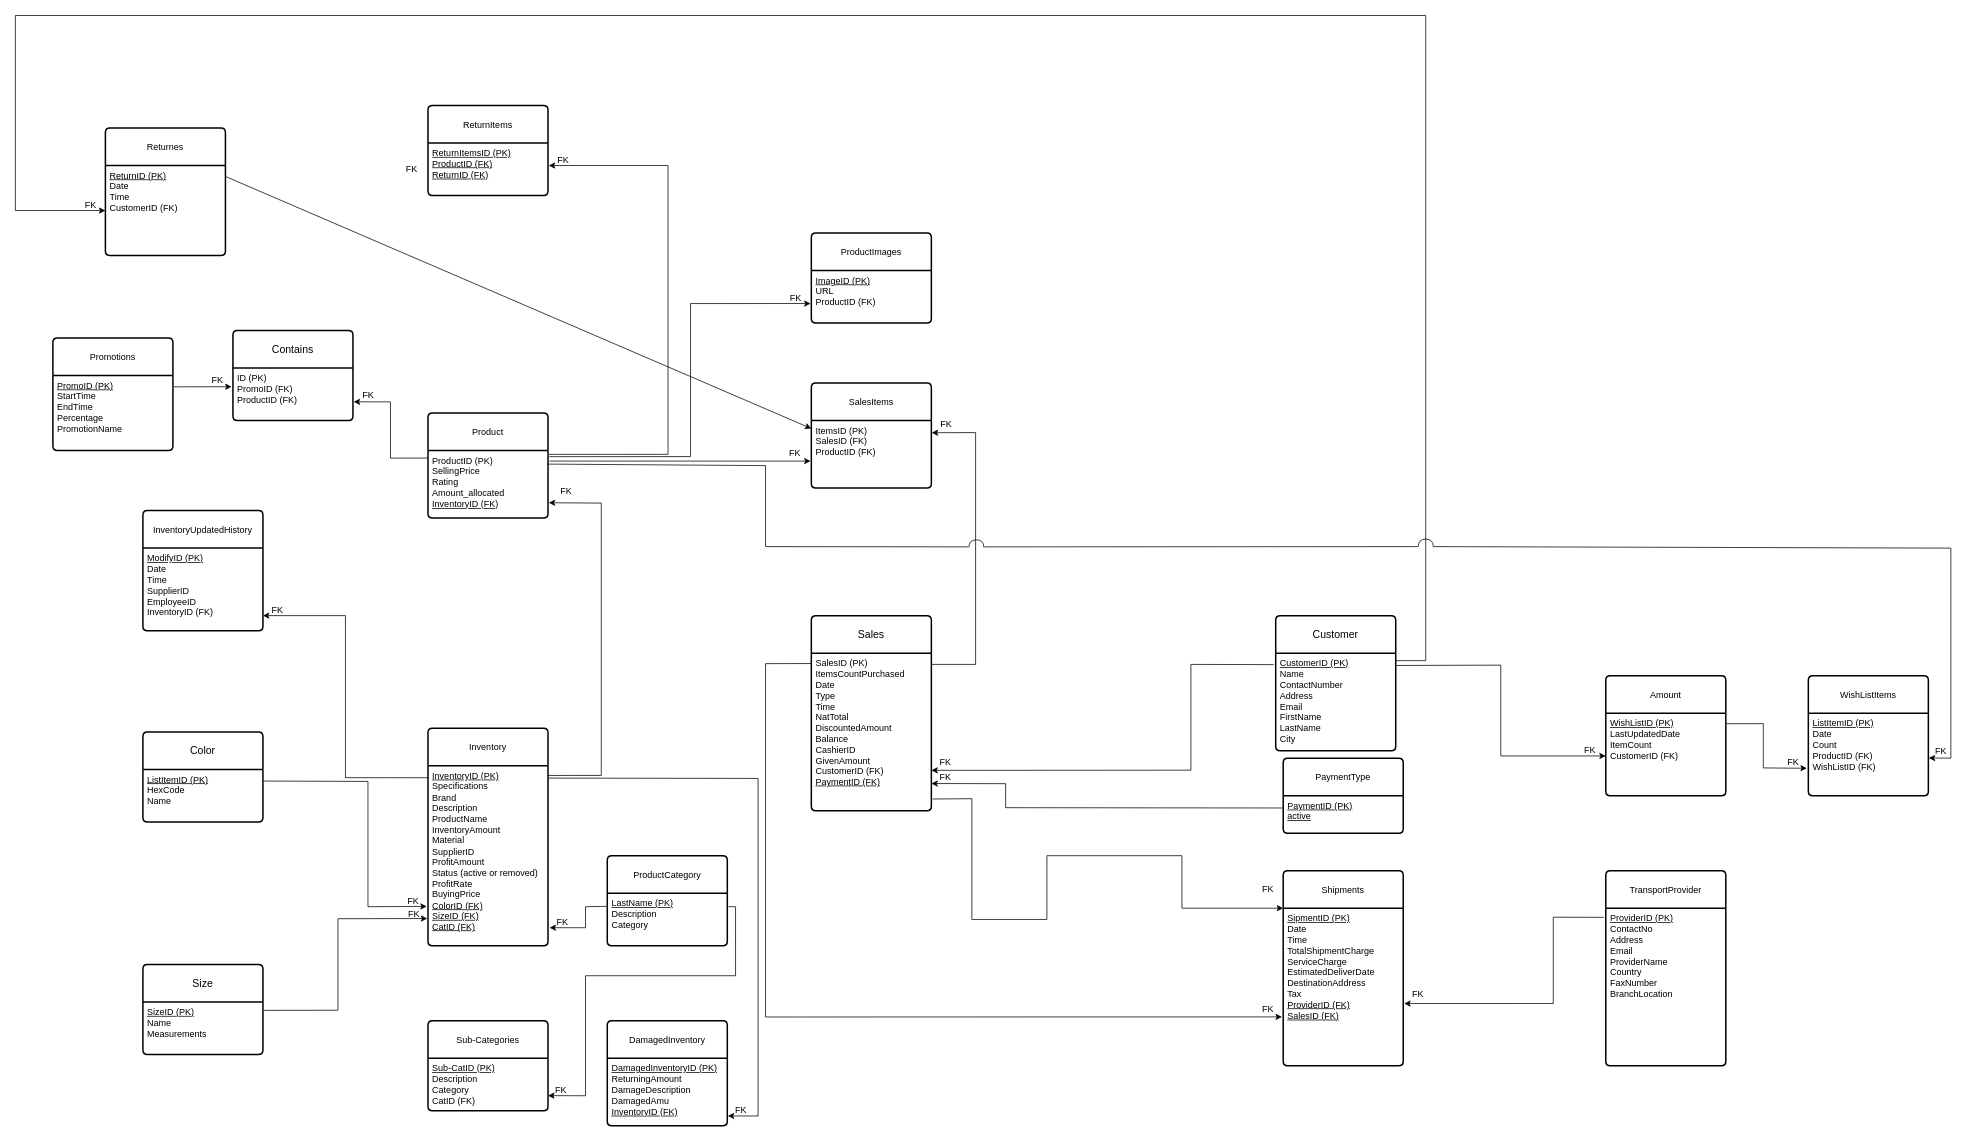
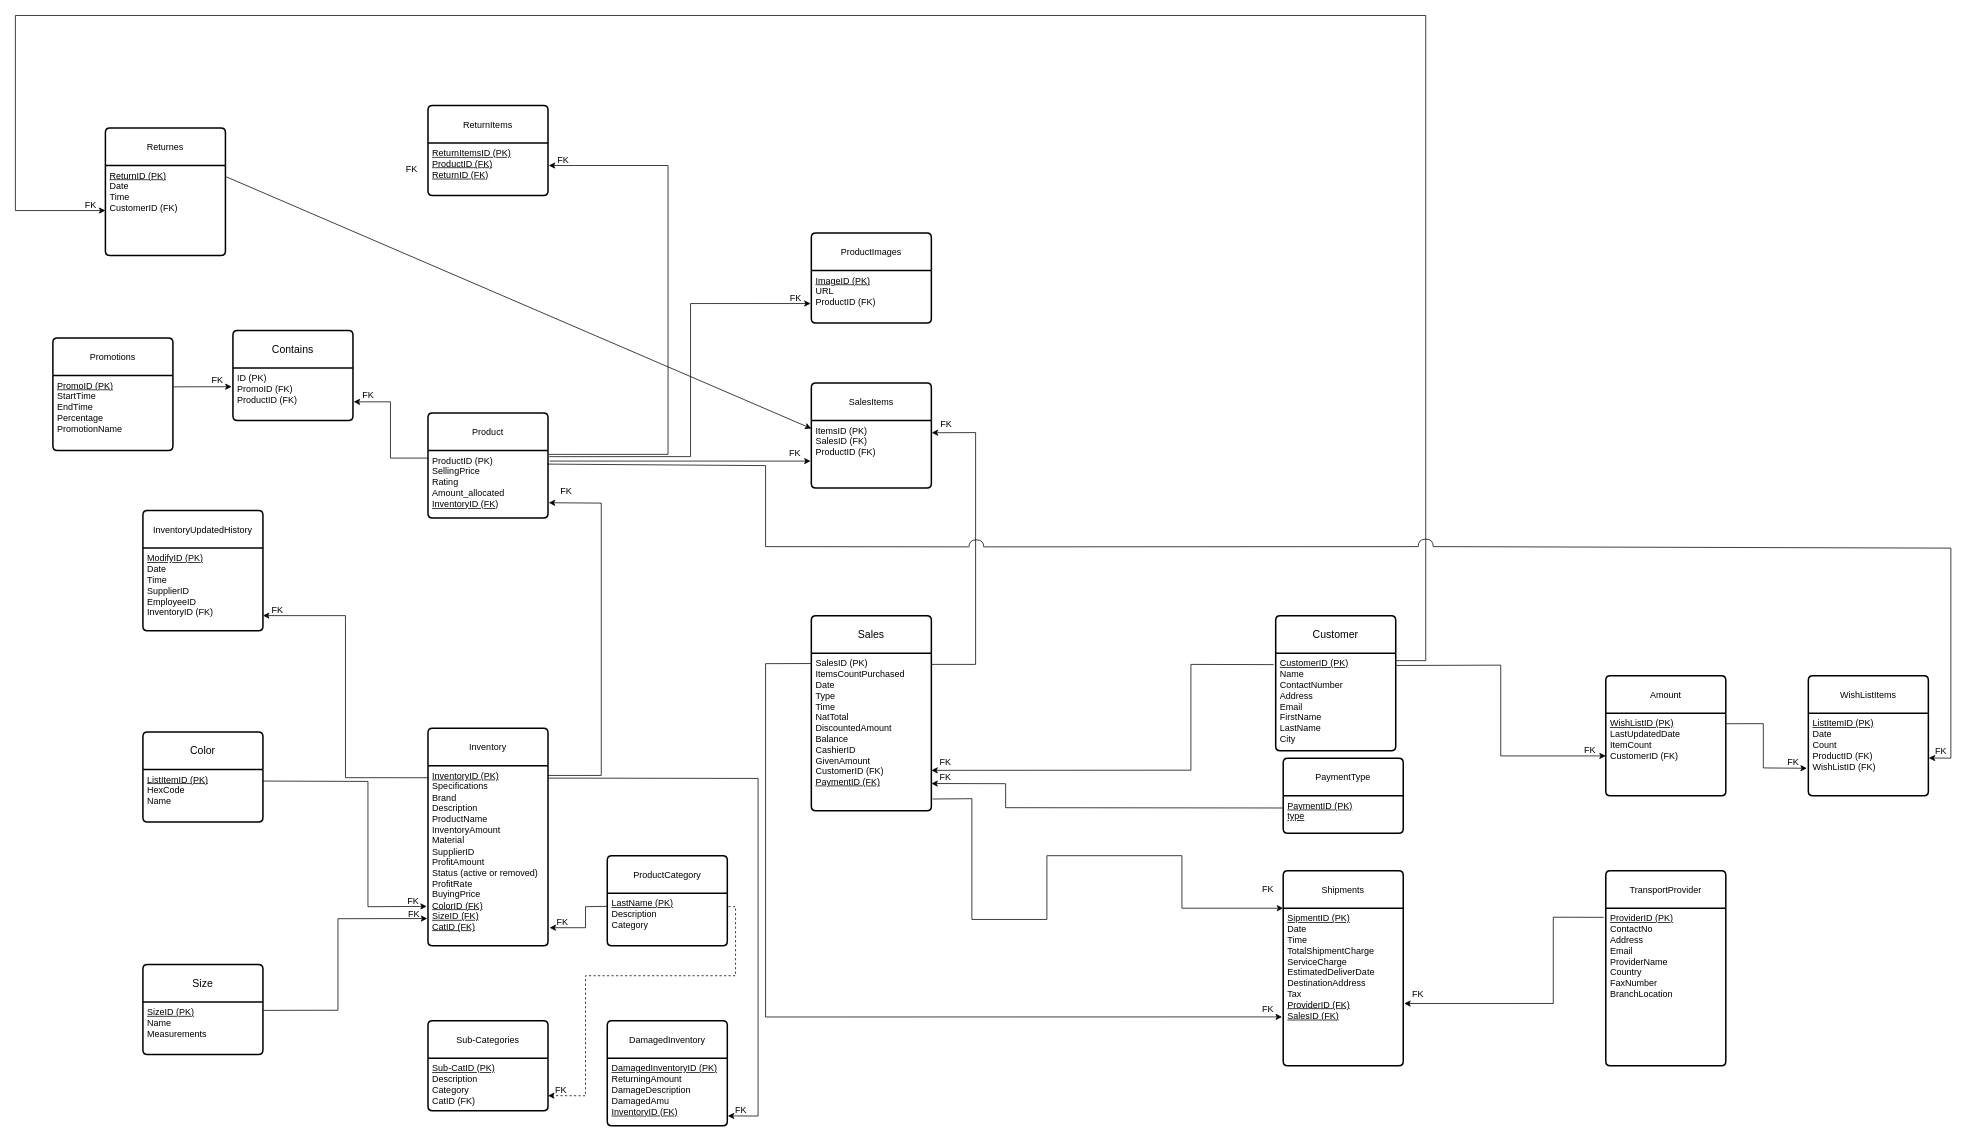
node "PaymentID (PK) active": label "PaymentID (PK) active" -> "PaymentID (PK) type"
edge "LastName (PK) Description Category" -> "Sub-CatID (PK) Description Category CatID (FK)": style solid -> dashed
